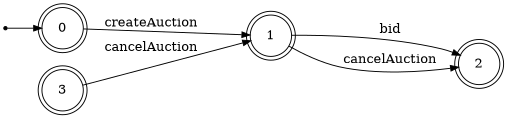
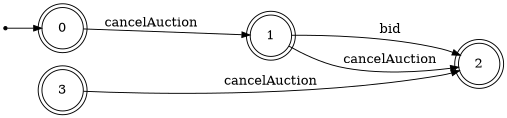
edge "0" -> "1": label " createAuction " -> " cancelAuction "
edge "3" -> "1": now "3" -> "2"
